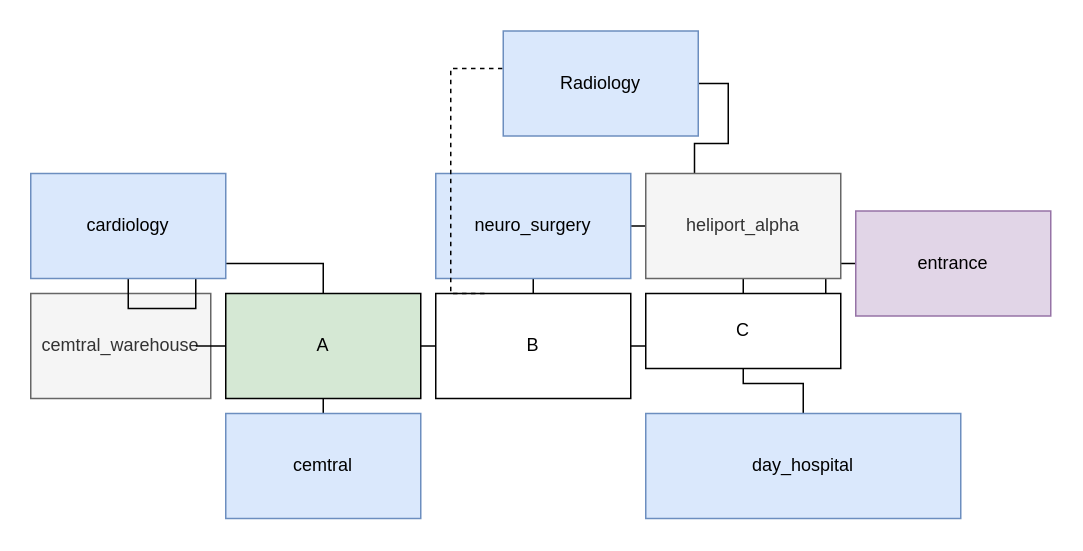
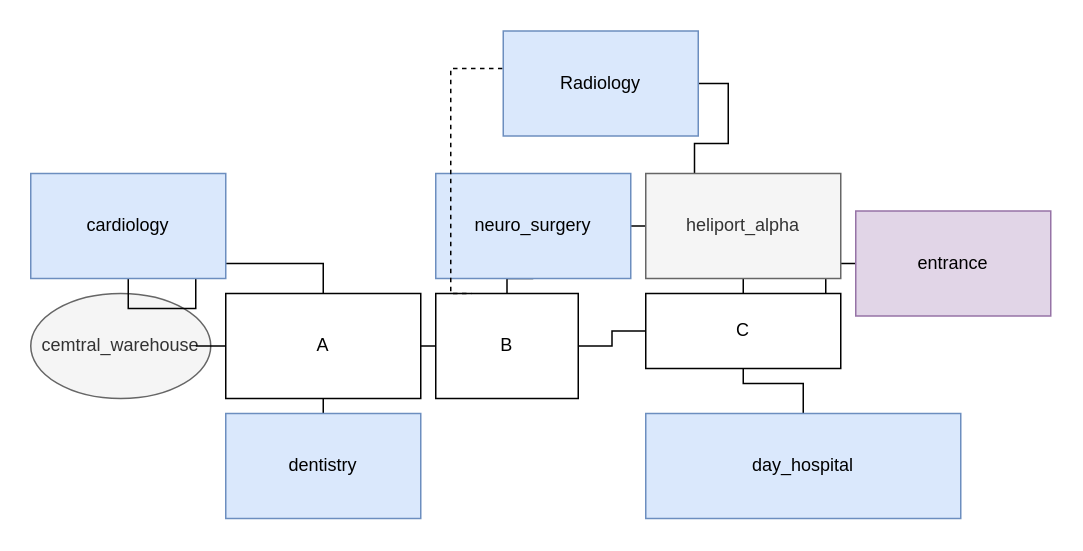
node "cemtral_warehouse": shape rectangle -> ellipse
node "A": fillcolor #d5e8d4 -> #ffffff
node "B": size 195x105 -> 143x105
node "cemtral": label "cemtral" -> "dentistry"
